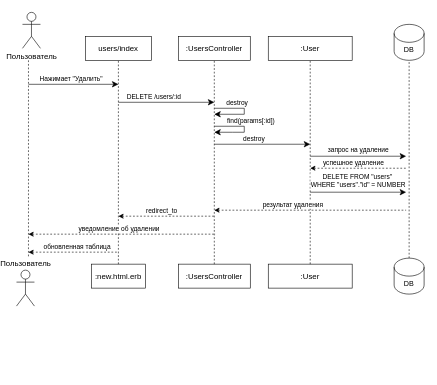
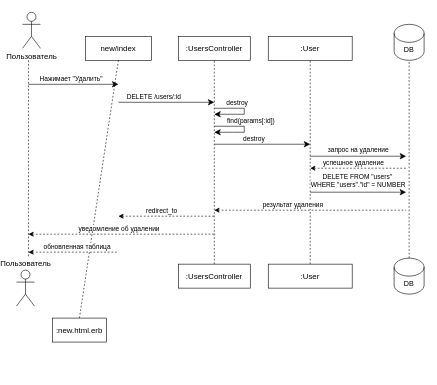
node "users/index": label "users/index" -> "new/index"
node ":new.html.erb": moved (119, 276) -> (80, 330)
